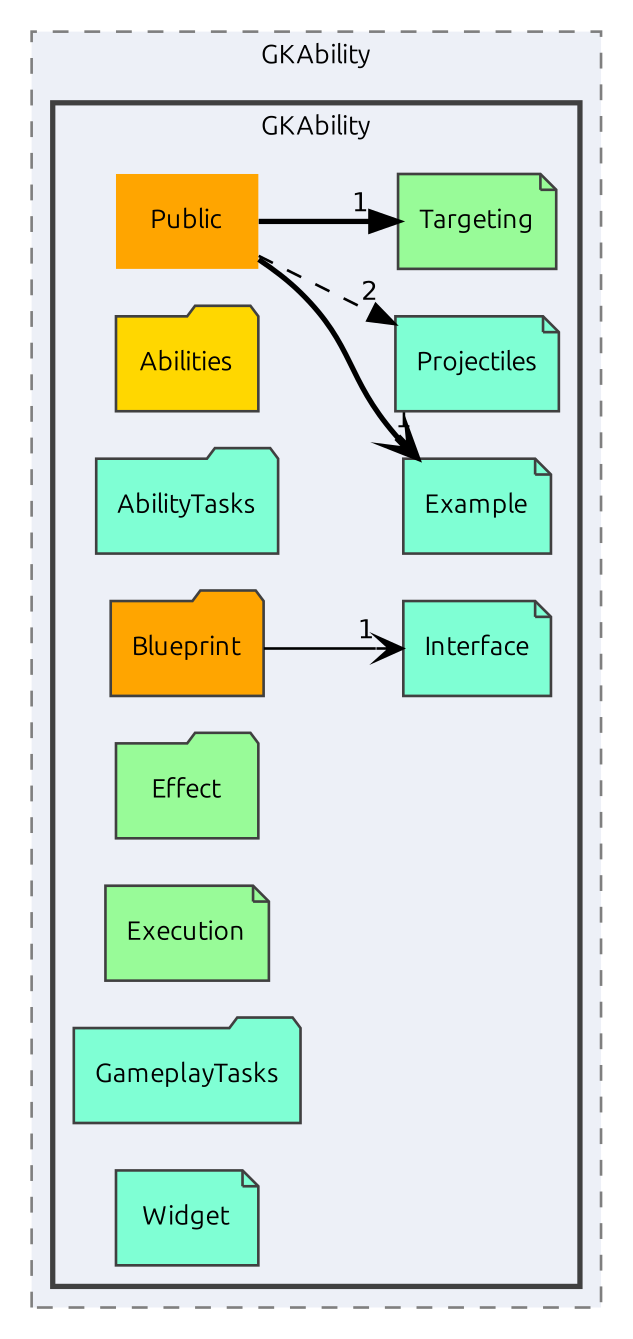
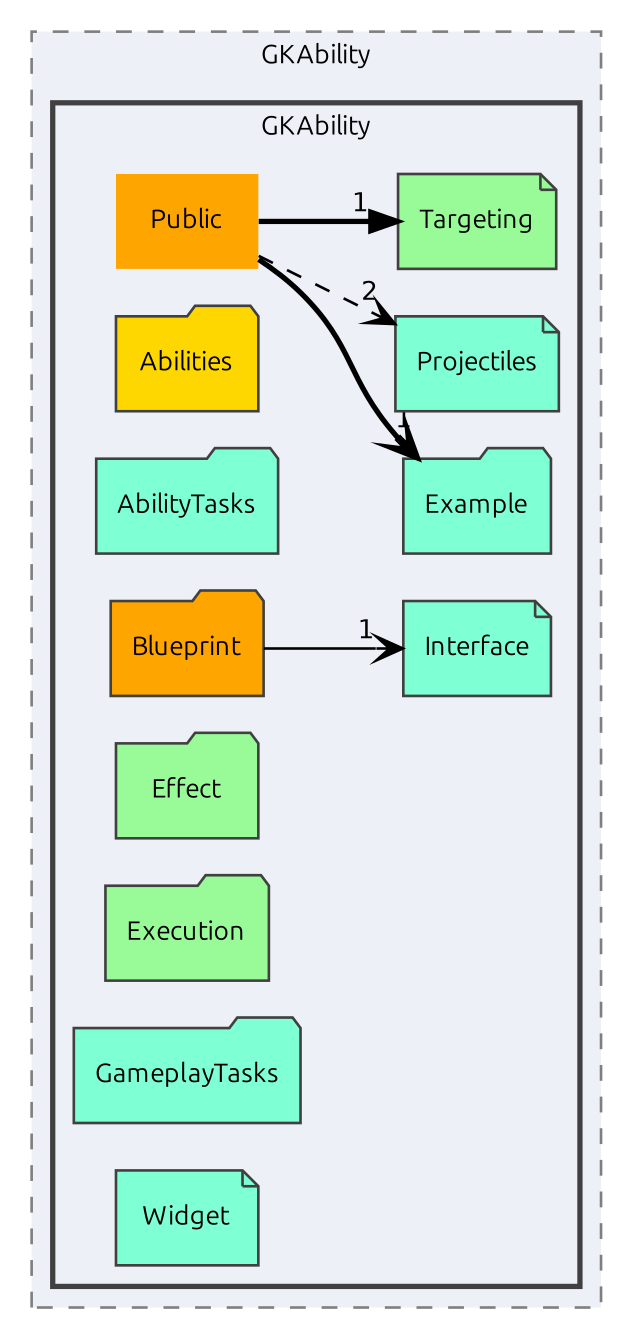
edge "Public" -> "Projectiles": arrowhead normal -> vee
node "Example": shape note -> folder
node "Execution": shape note -> folder
